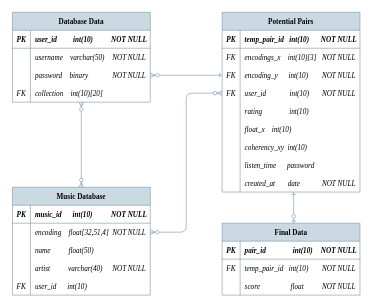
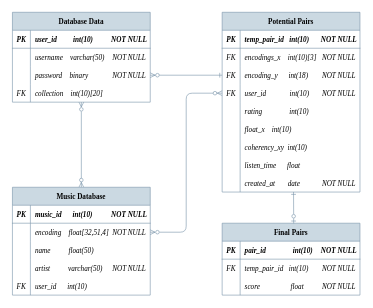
node "encoding_y int(10)": label "encoding_y int(10)" -> "encoding_y int(18)"
node "listen_time password": label "listen_time password" -> "listen_time float"
node "Final Data": label "Final Data" -> "Final Pairs"
node "artist varchar(40)": label "artist varchar(40)" -> "artist varchar(50)"
